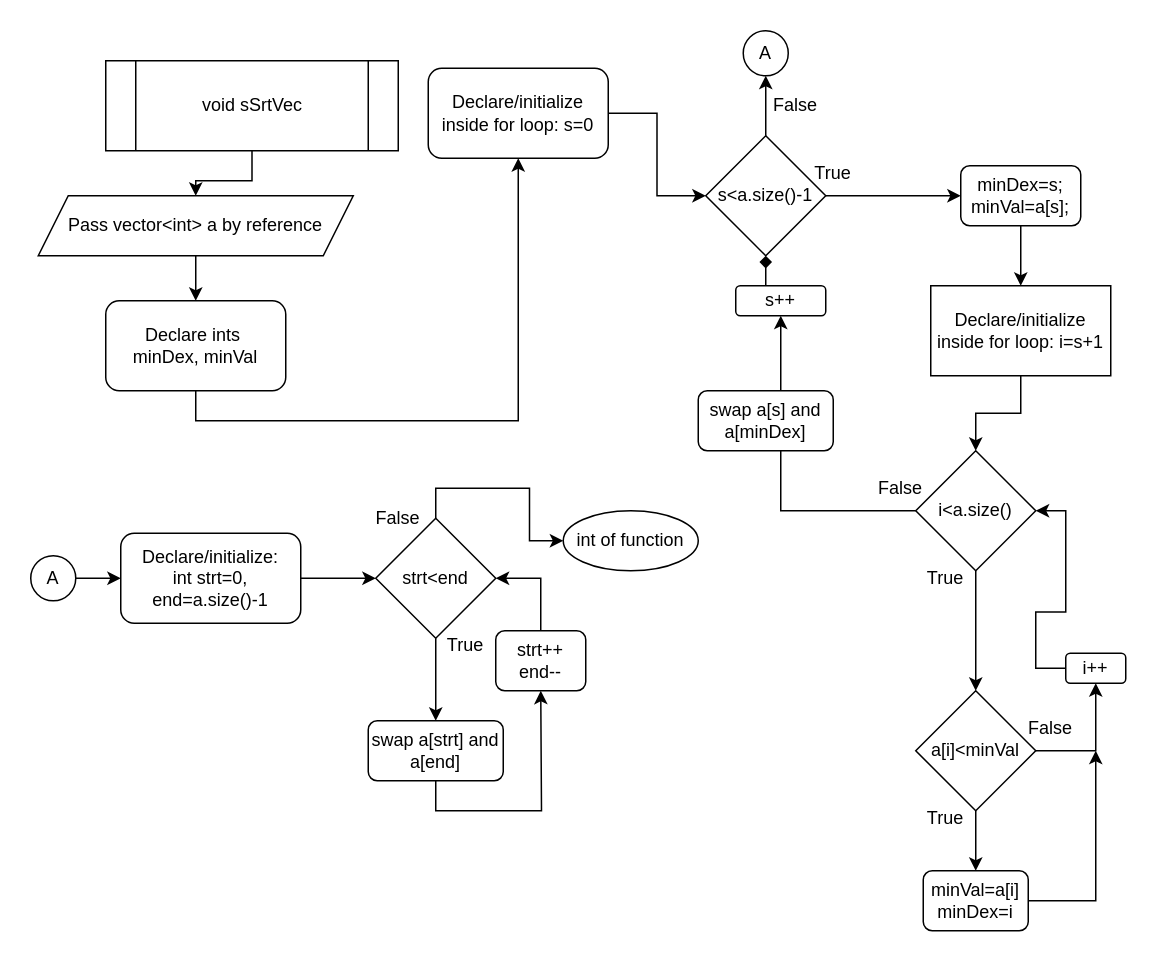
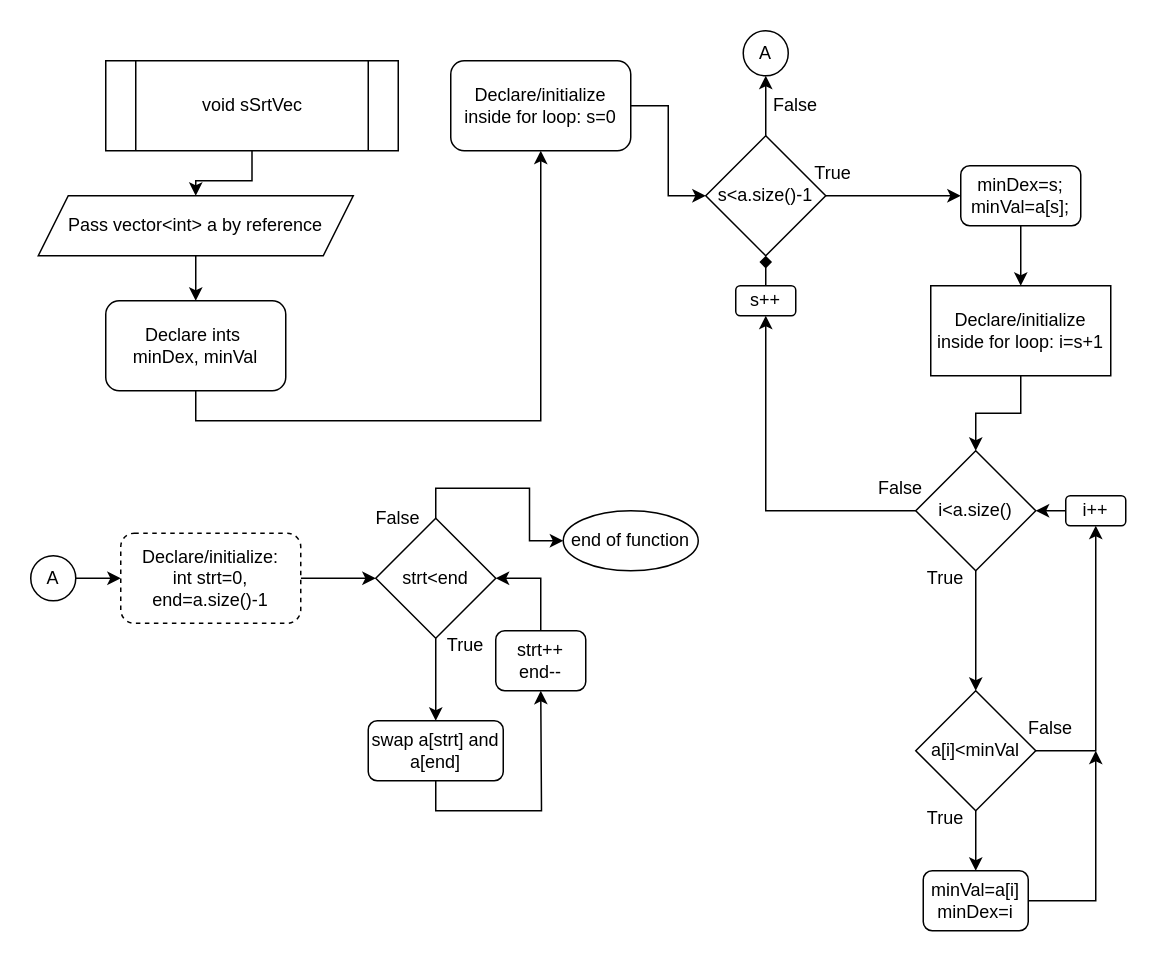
node "Declare/initialize inside for loop: s=0": moved (518, 113) -> (541, 106)
node "s++": size 90x30 -> 60x30
node "swap a[s] and a[minDex]": removed
node "int of function": label "int of function" -> "end of function"
node "Declare/initialize: int strt=0, end=a.size()-1": style solid -> dashed
node "i++": moved (1096, 668) -> (1096, 511)
